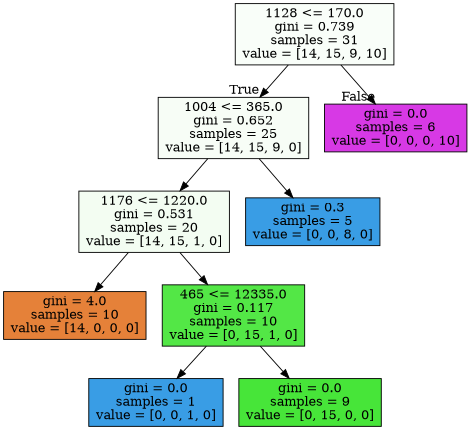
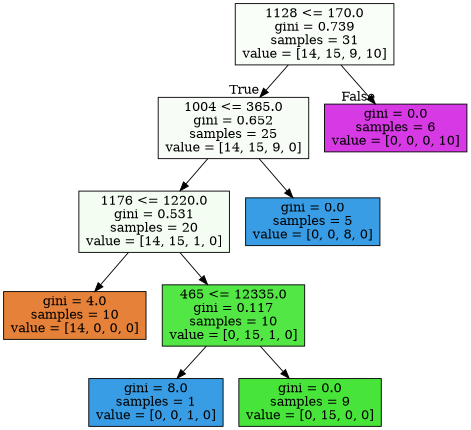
node "gini = 0.3 samples = 5 value = [0, 0, 8, 0]": label "gini = 0.3 samples = 5 value = [0, 0, 8, 0]" -> "gini = 0.0 samples = 5 value = [0, 0, 8, 0]"
node "gini = 0.0 samples = 1 value = [0, 0, 1, 0]": label "gini = 0.0 samples = 1 value = [0, 0, 1, 0]" -> "gini = 8.0 samples = 1 value = [0, 0, 1, 0]"
